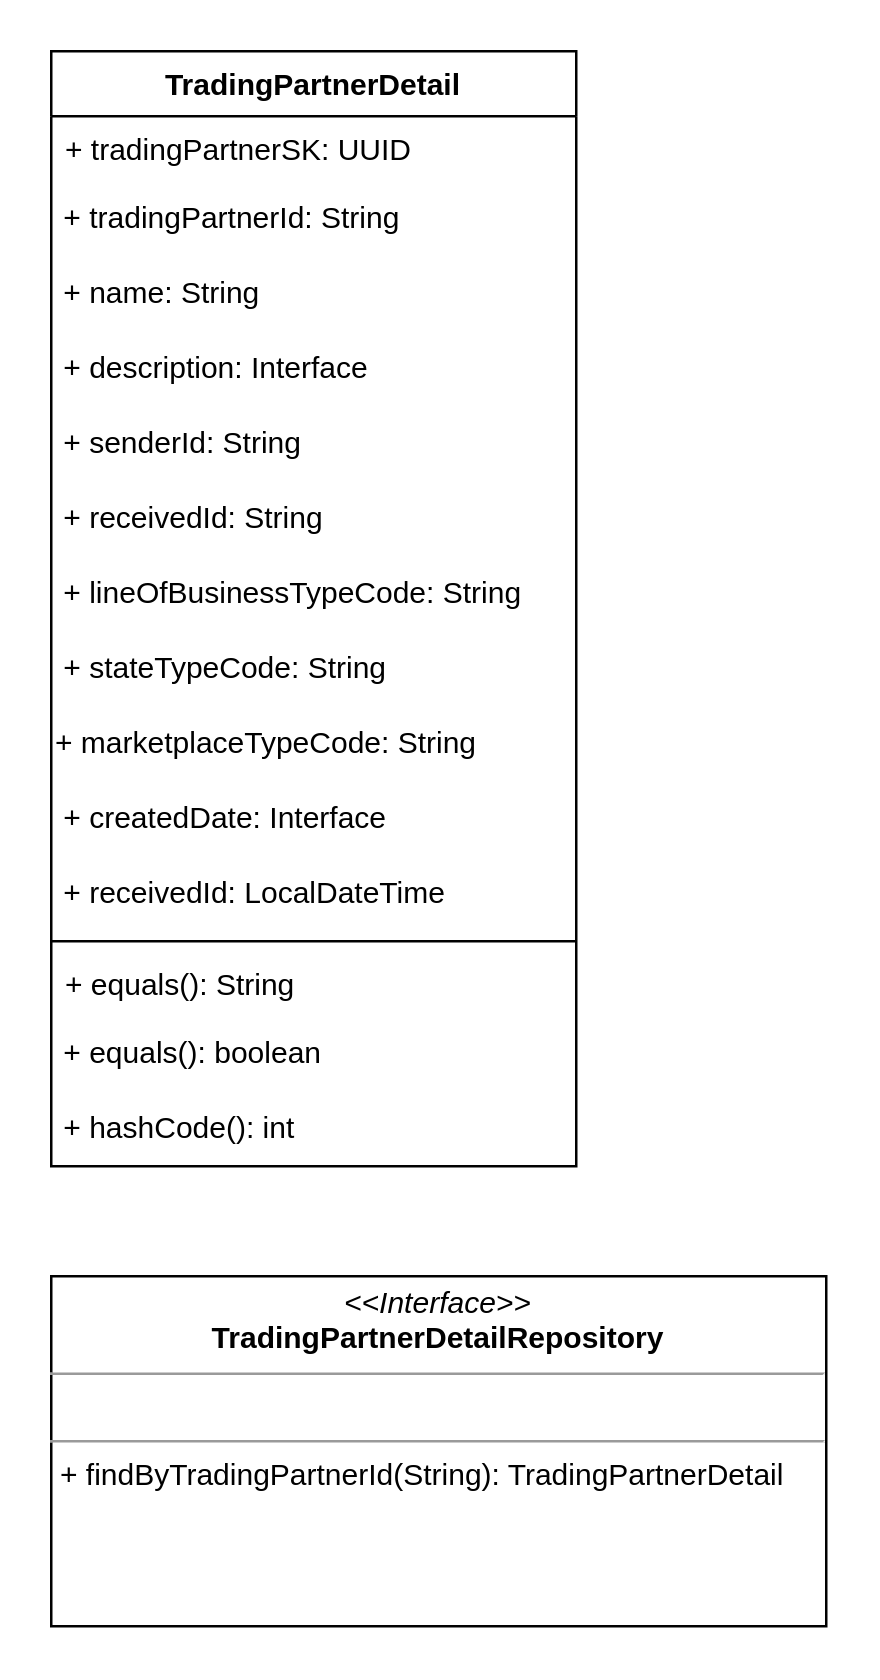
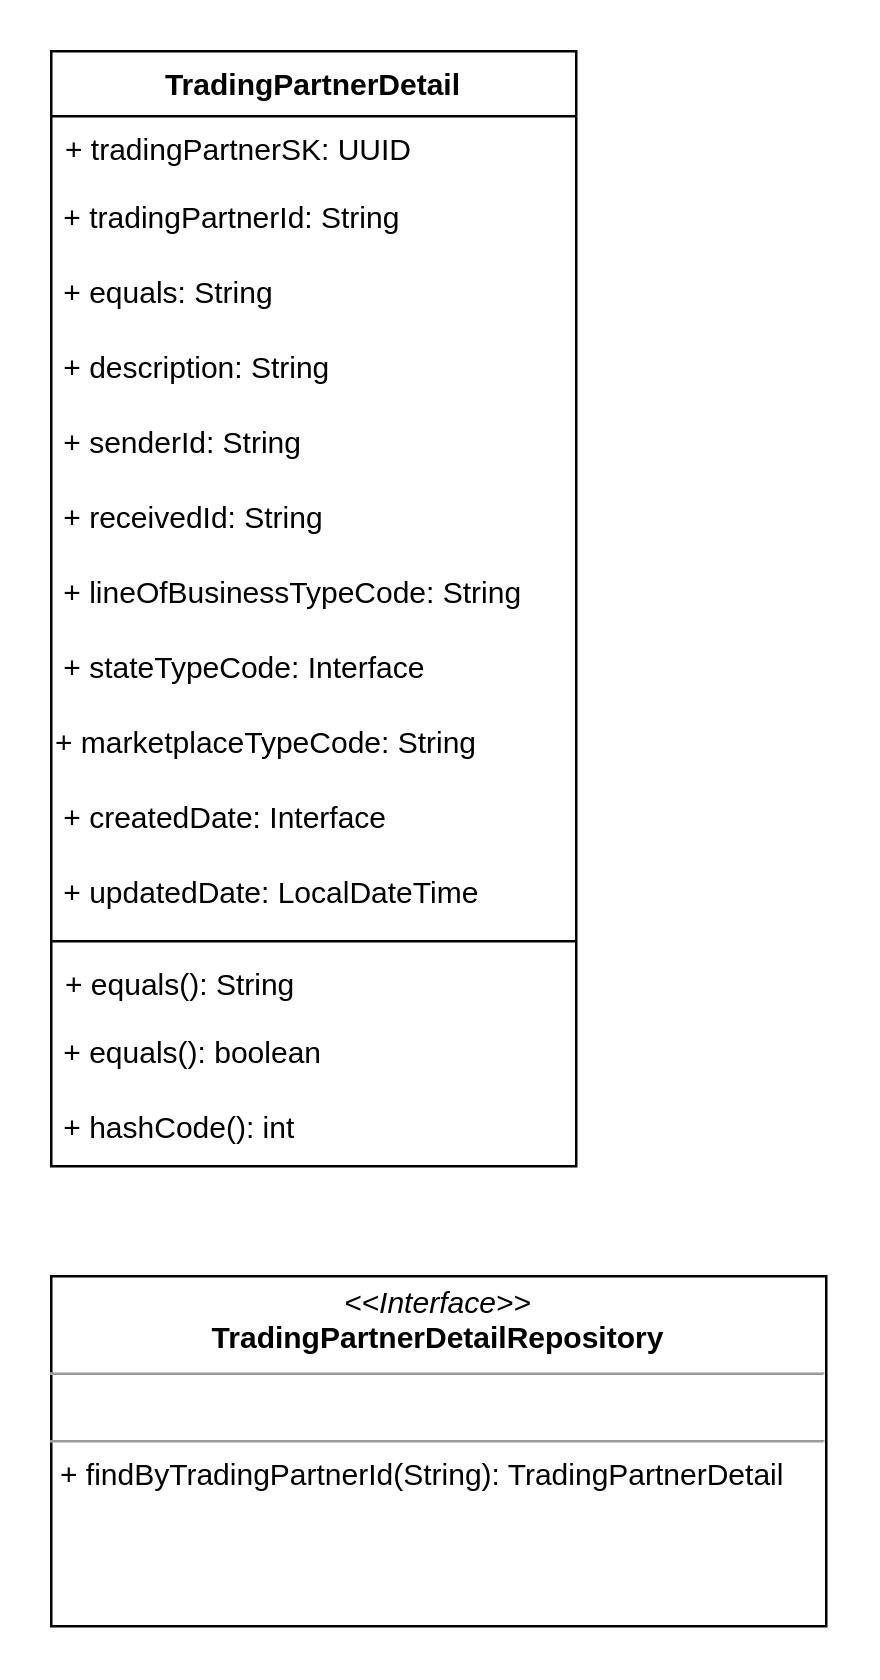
node "+ name: String": label "+ name: String" -> "+ equals: String"
node "+ description: Interface": label "+ description: Interface" -> "+ description: String"
node "+ stateTypeCode: String": label "+ stateTypeCode: String" -> "+ stateTypeCode: Interface"
node "+ receivedId: LocalDateTime": label "+ receivedId: LocalDateTime" -> "+ updatedDate: LocalDateTime"
